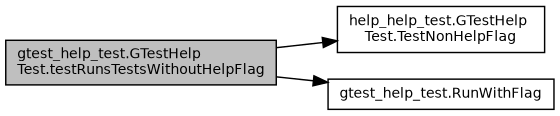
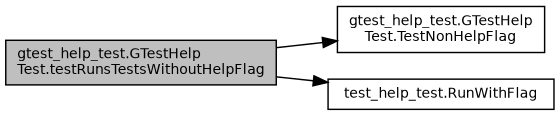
node "help_help_test.GTestHelp Test.TestNonHelpFlag": label "help_help_test.GTestHelp Test.TestNonHelpFlag" -> "gtest_help_test.GTestHelp Test.TestNonHelpFlag"
node "gtest_help_test.RunWithFlag": label "gtest_help_test.RunWithFlag" -> "test_help_test.RunWithFlag"
